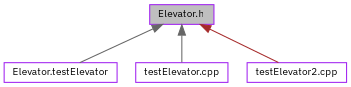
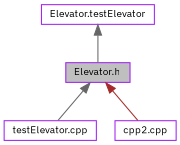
edge "Elevator.testElevator" -> "Elevator.h": reversed
node "testElevator2.cpp": label "testElevator2.cpp" -> "cpp2.cpp"
